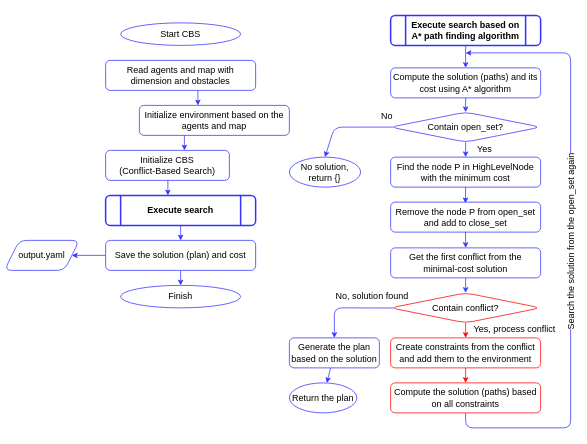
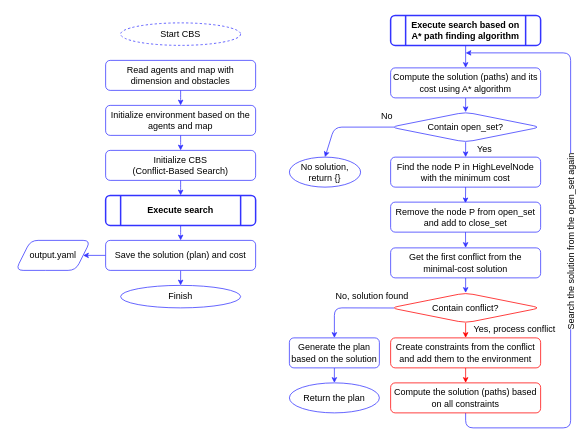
node "Start CBS": style solid -> dashed
node "Initialize environment based on the agents and map": moved (214, 120) -> (180, 120)
node "Initialize CBS (Conflict-Based Search)": size 124x30 -> 150x30
node "output.yaml": moved (42, 255) -> (53, 255)
node "Return the plan": size 68x30 -> 90x30
